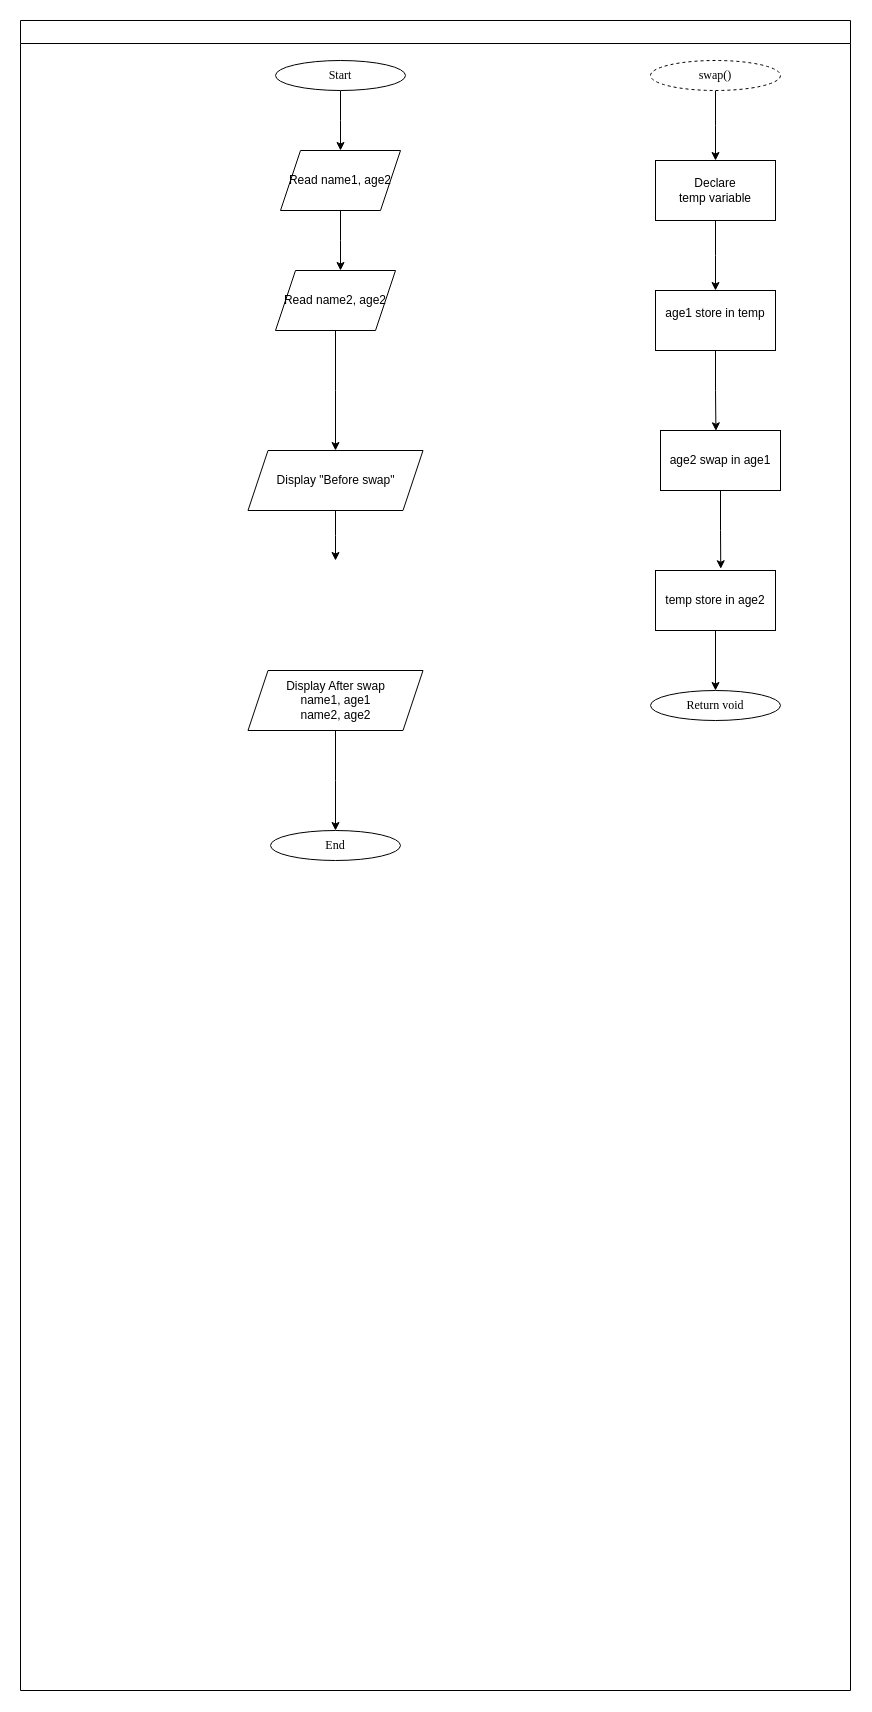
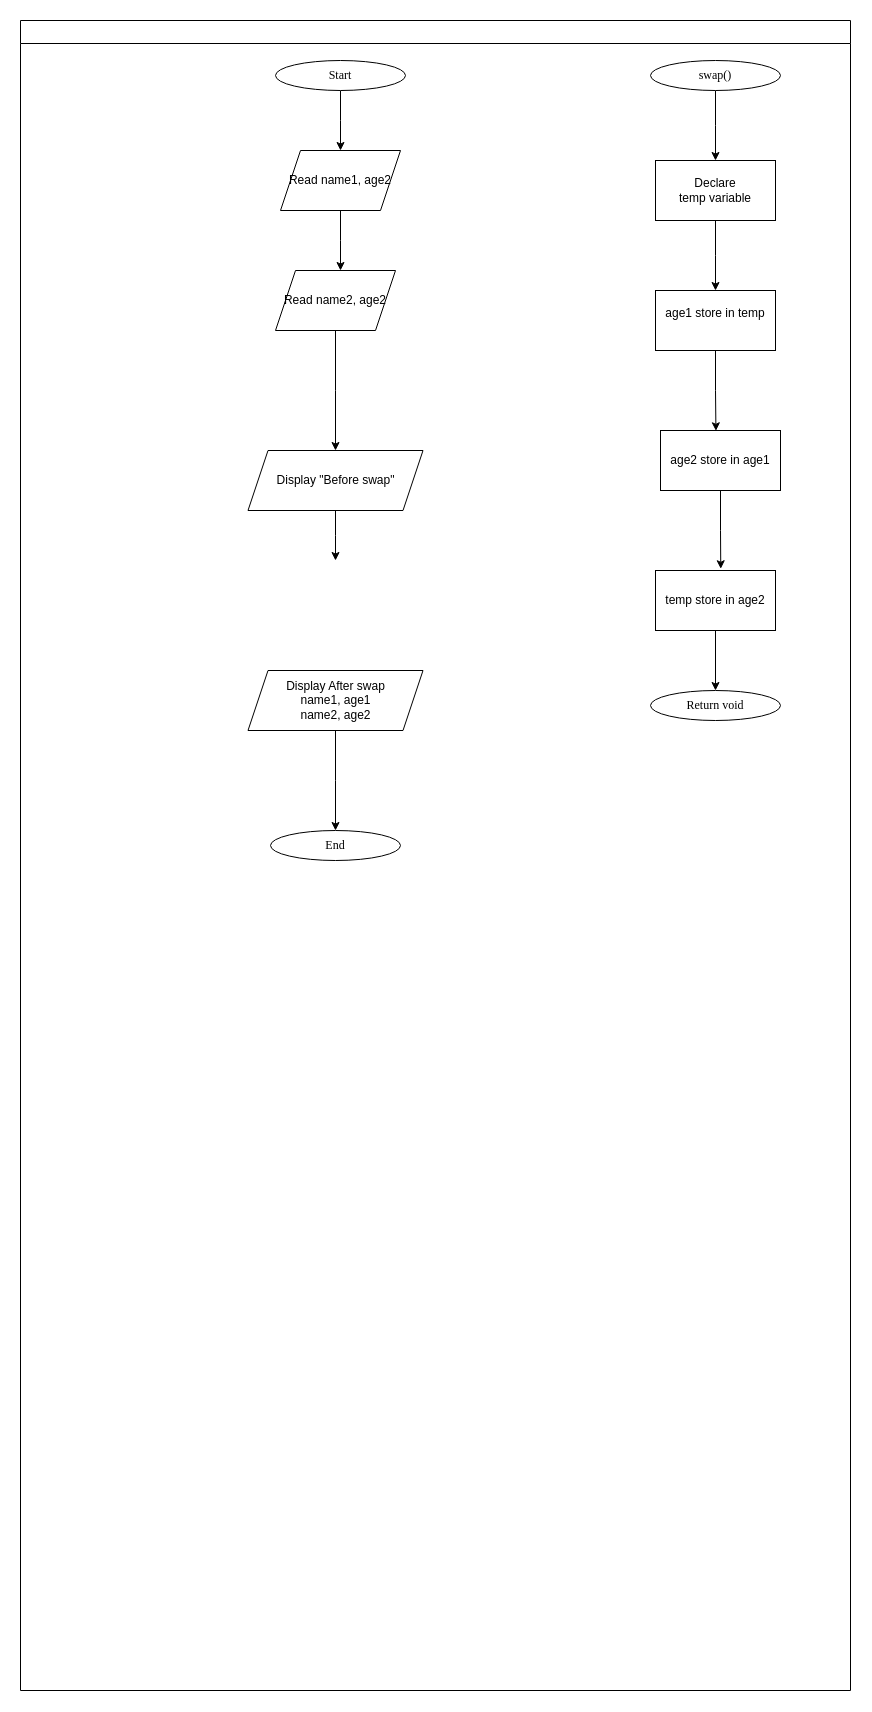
node "swap()": style dashed -> solid
node "age2 swap in age1": label "age2 swap in age1" -> "age2 store in age1"
